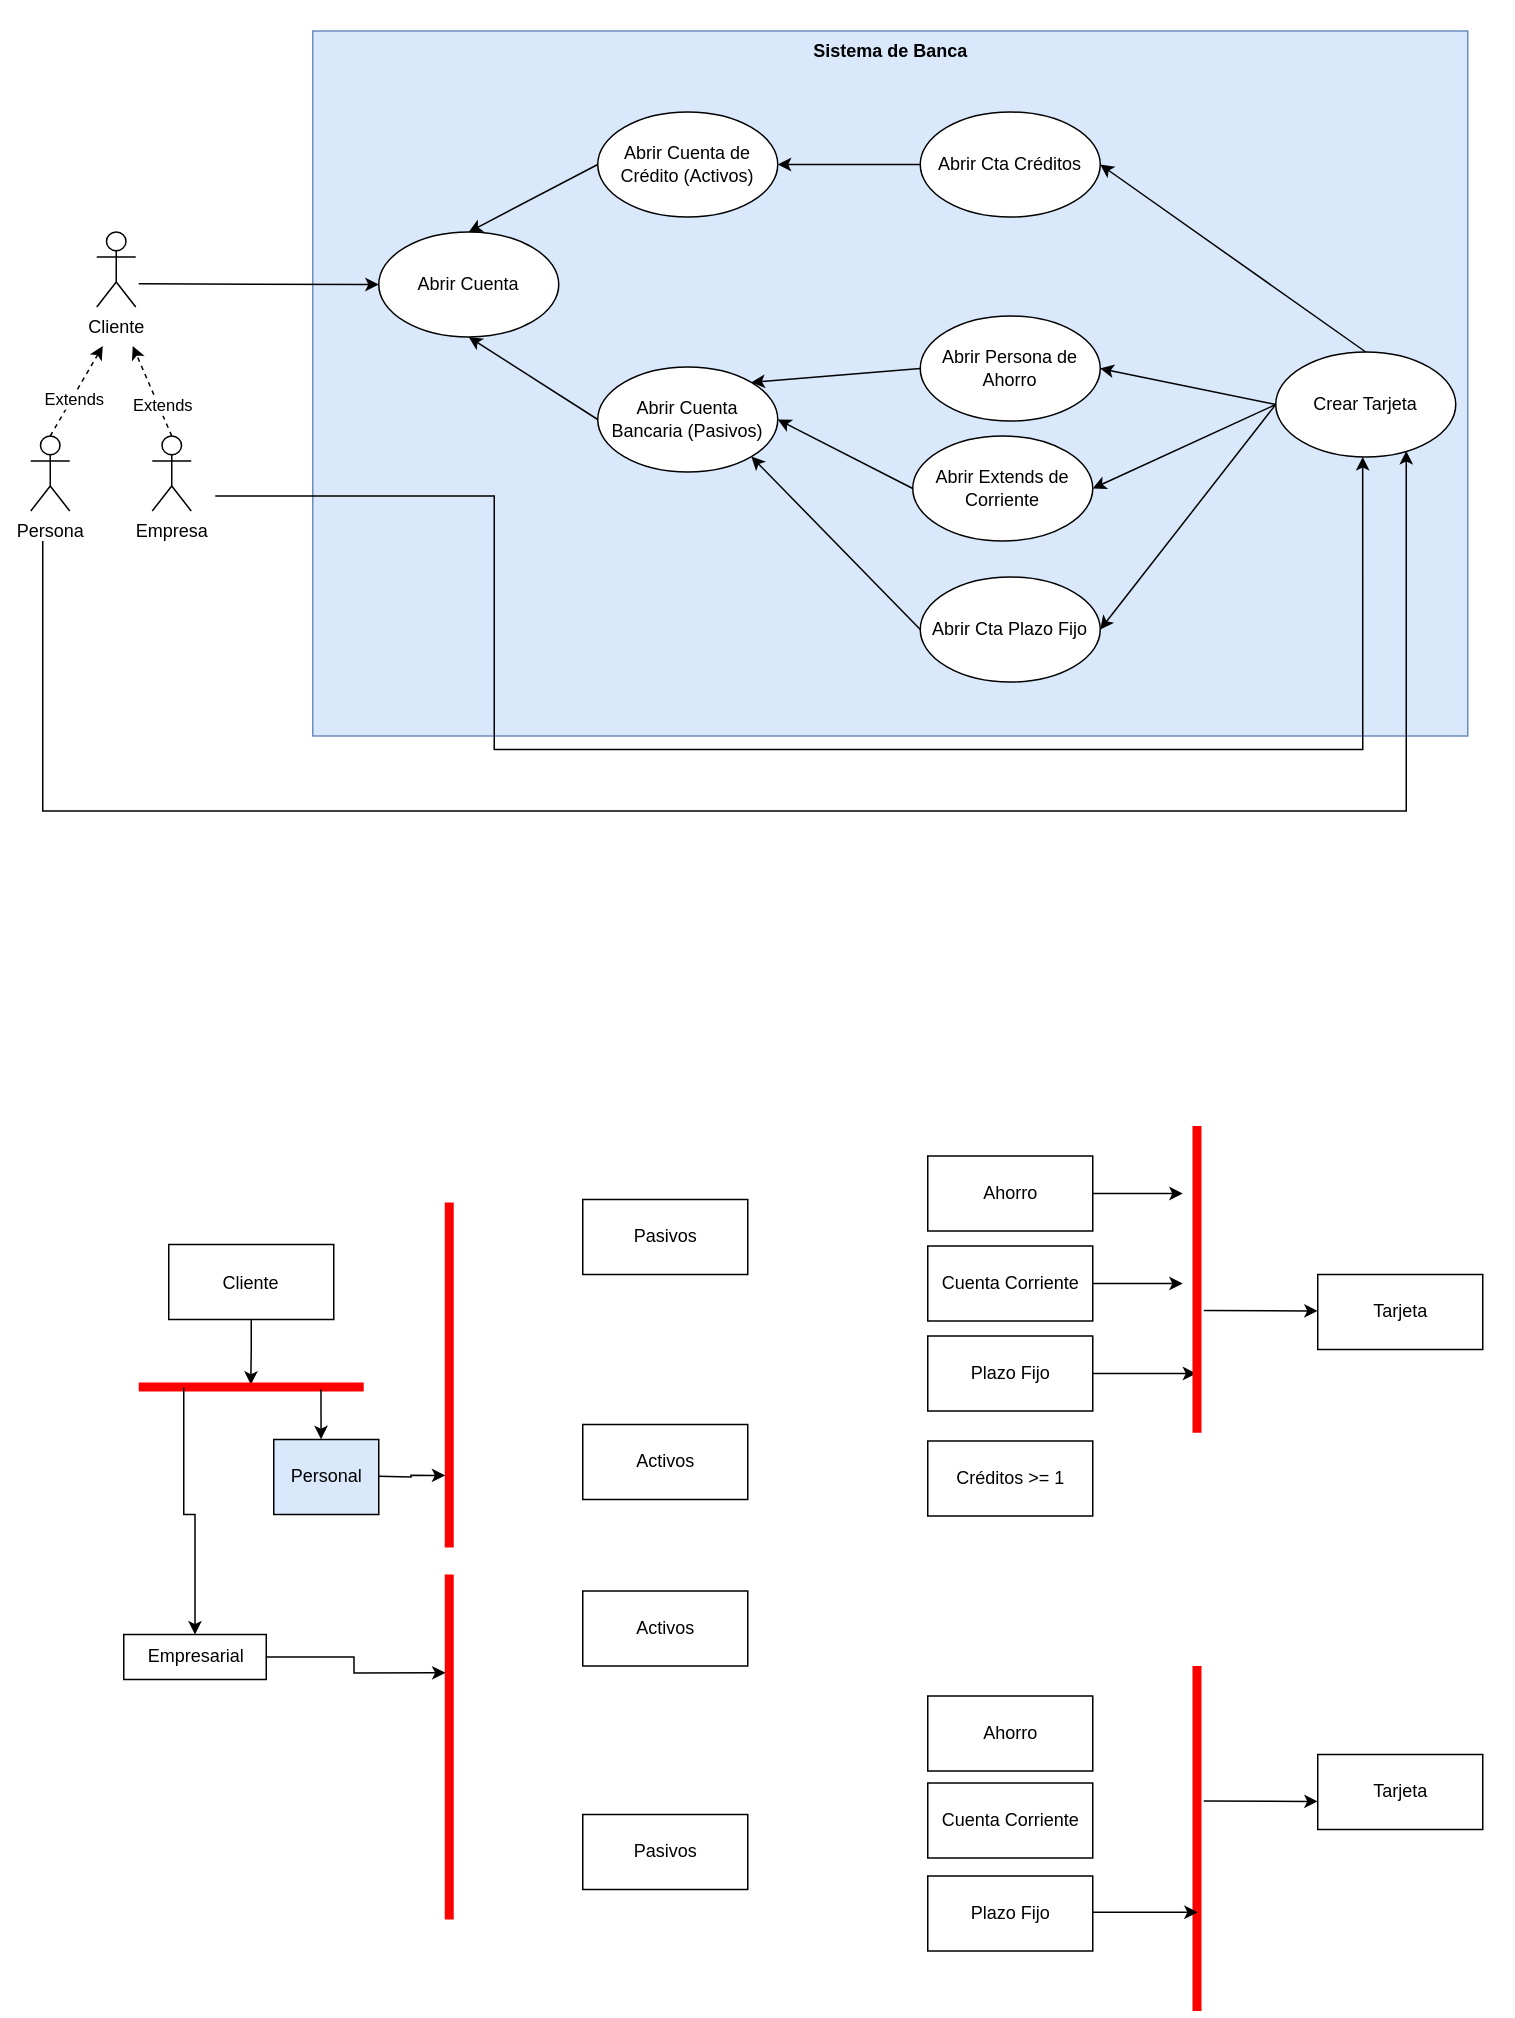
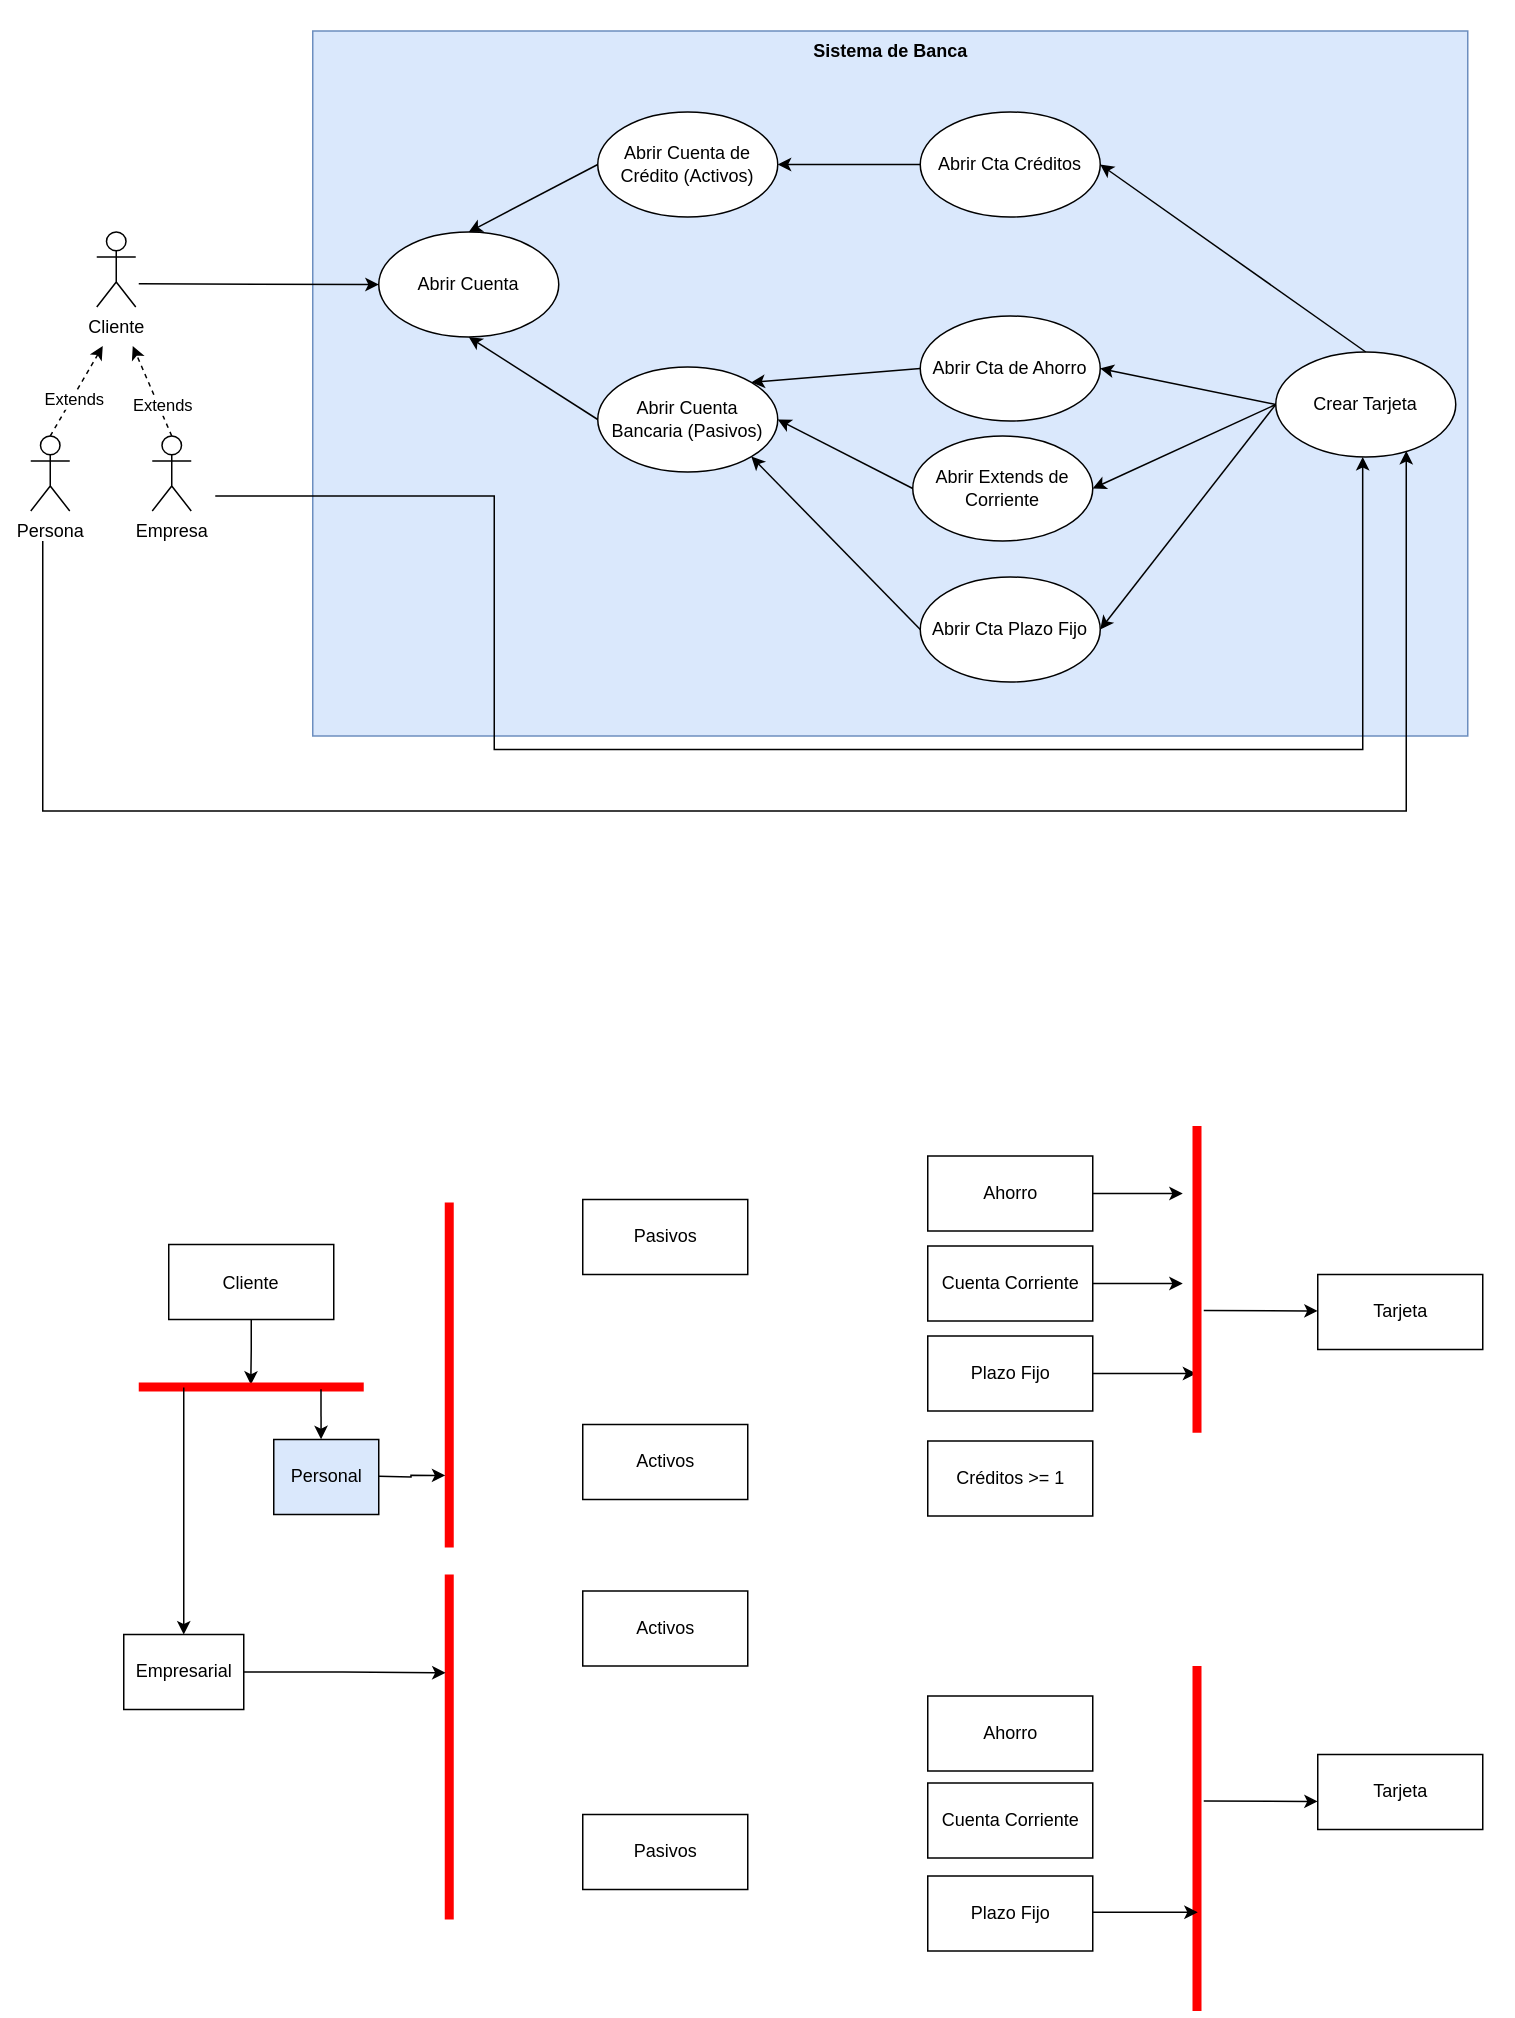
node "Abrir Persona de Ahorro": label "Abrir Persona de Ahorro" -> "Abrir Cta de Ahorro"
node "Empresarial": size 143x45 -> 120x75
